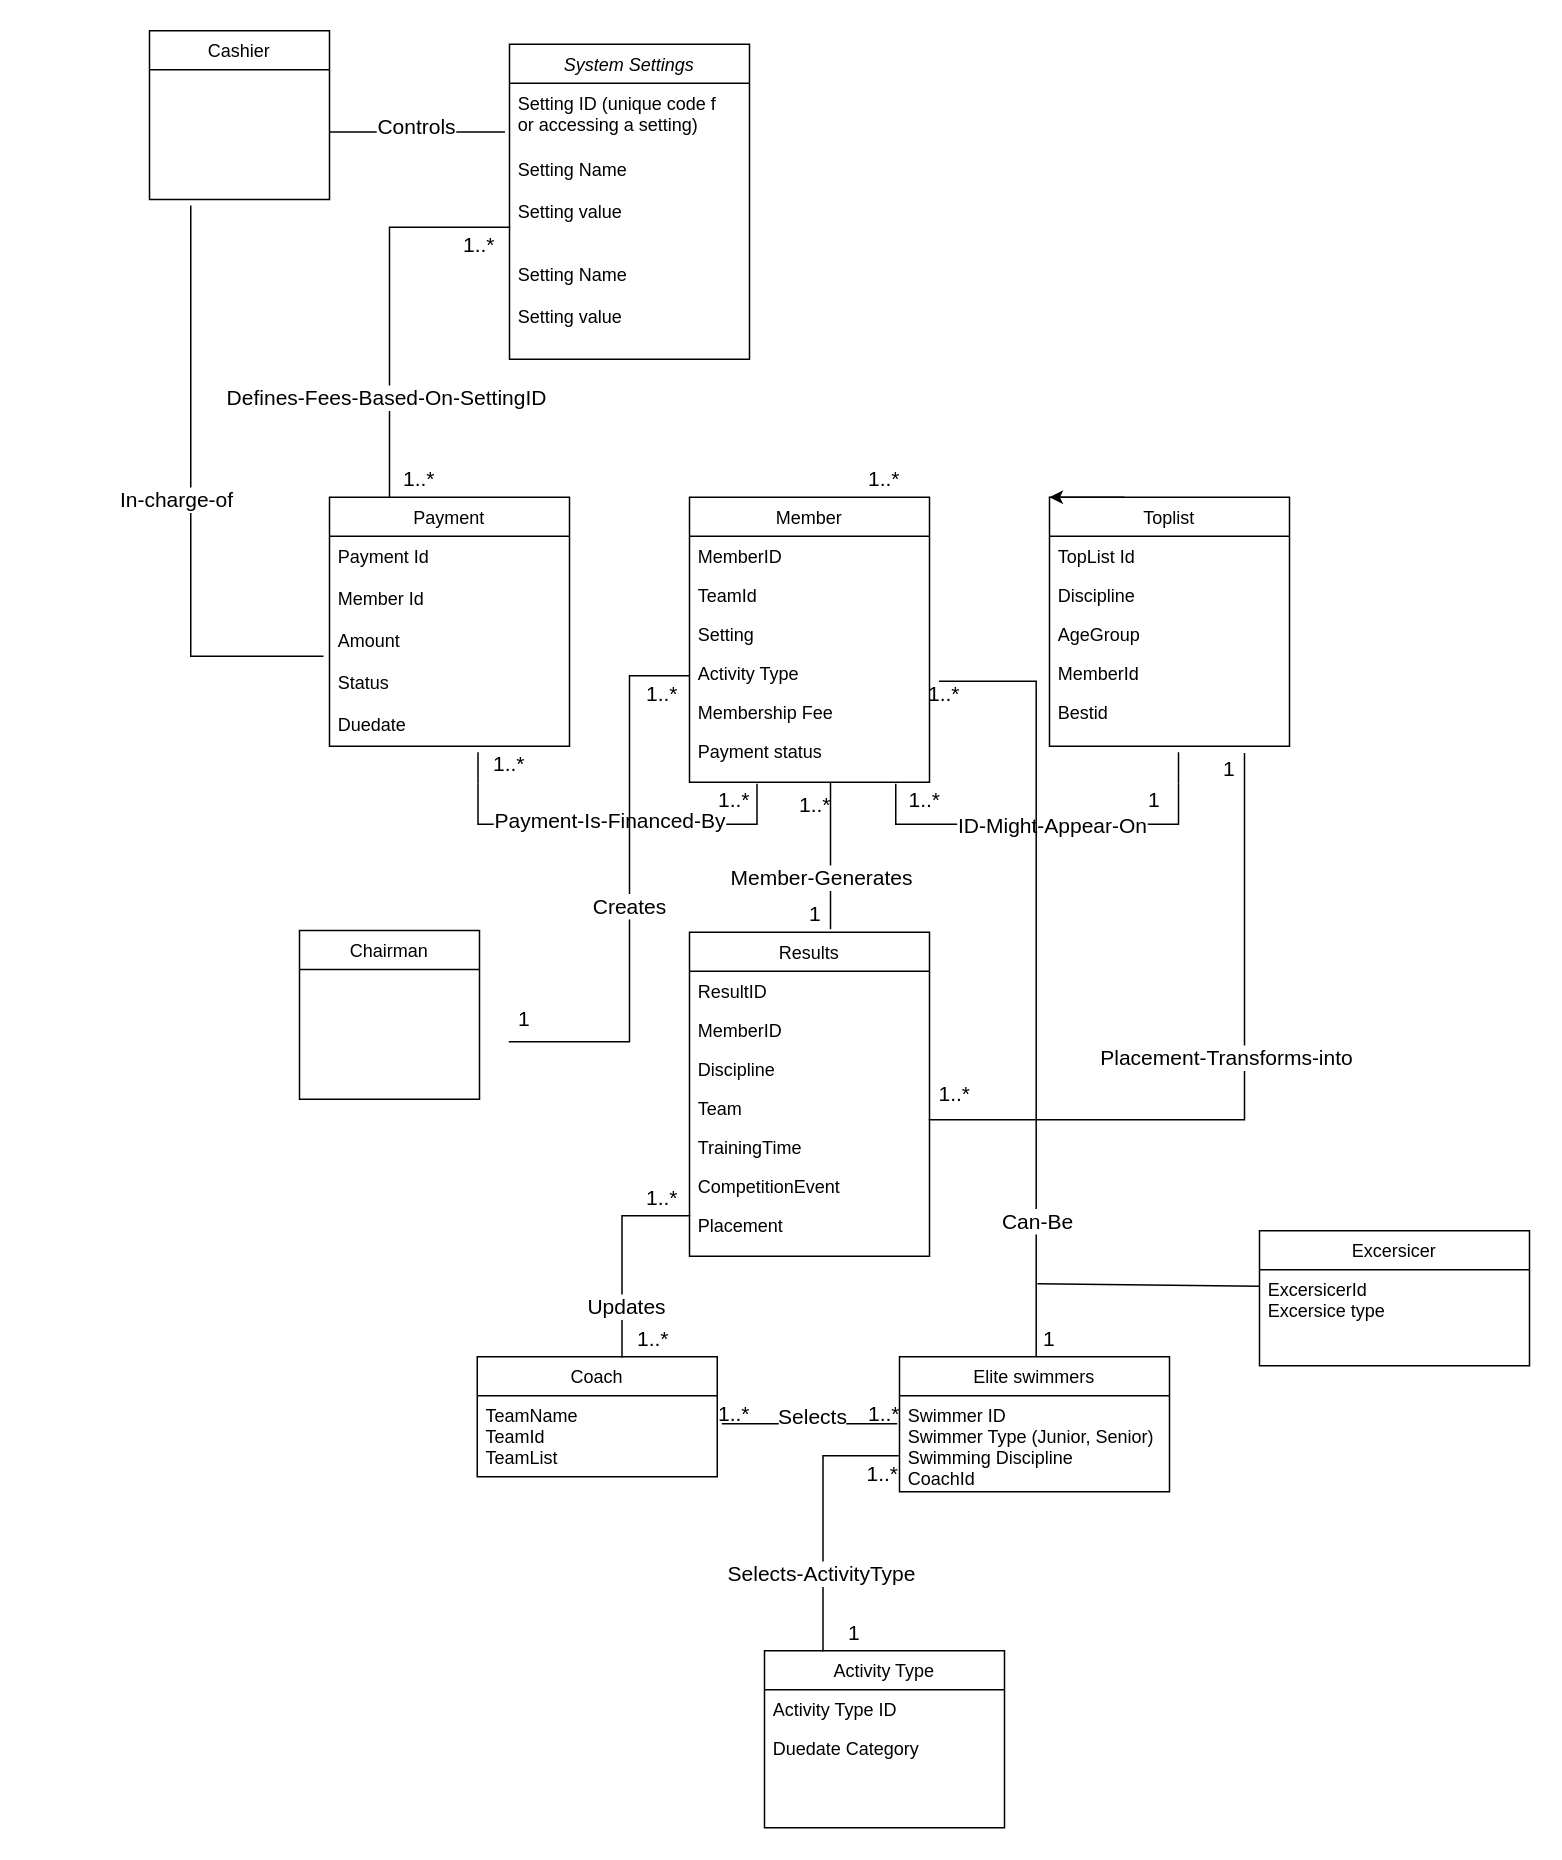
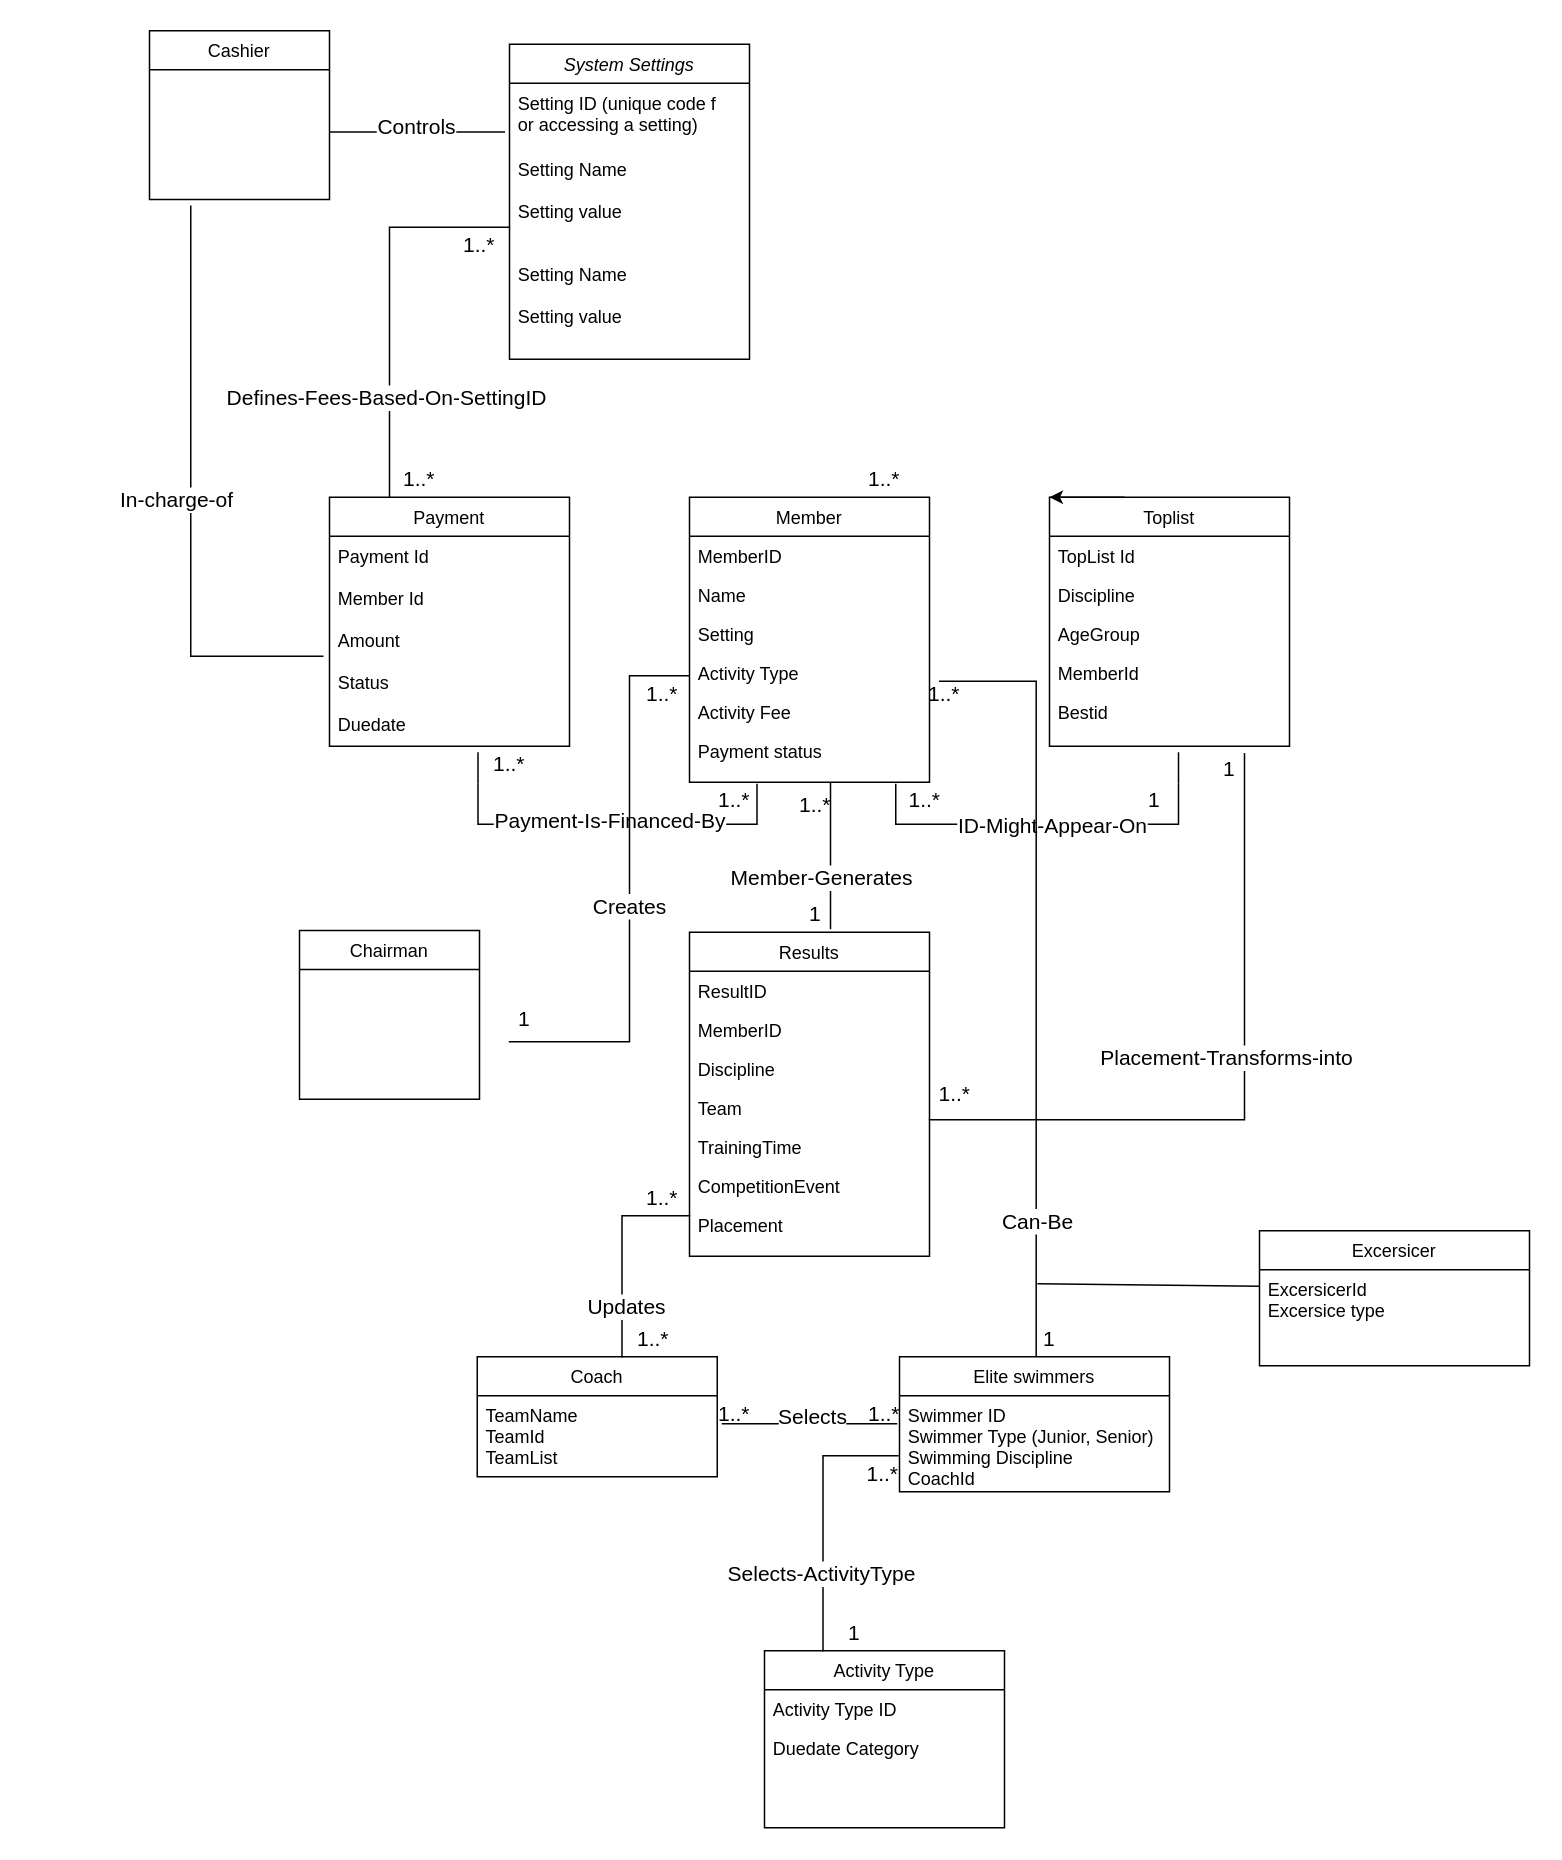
node "TeamId": label "TeamId" -> "Name"
node "Membership Fee": label "Membership Fee" -> "Activity Fee"
